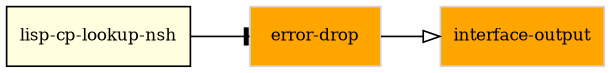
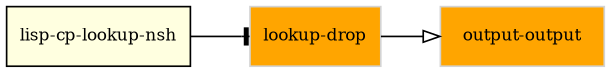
node "error-drop": label "error-drop" -> "lookup-drop"
node "interface-output": label "interface-output" -> "output-output"
